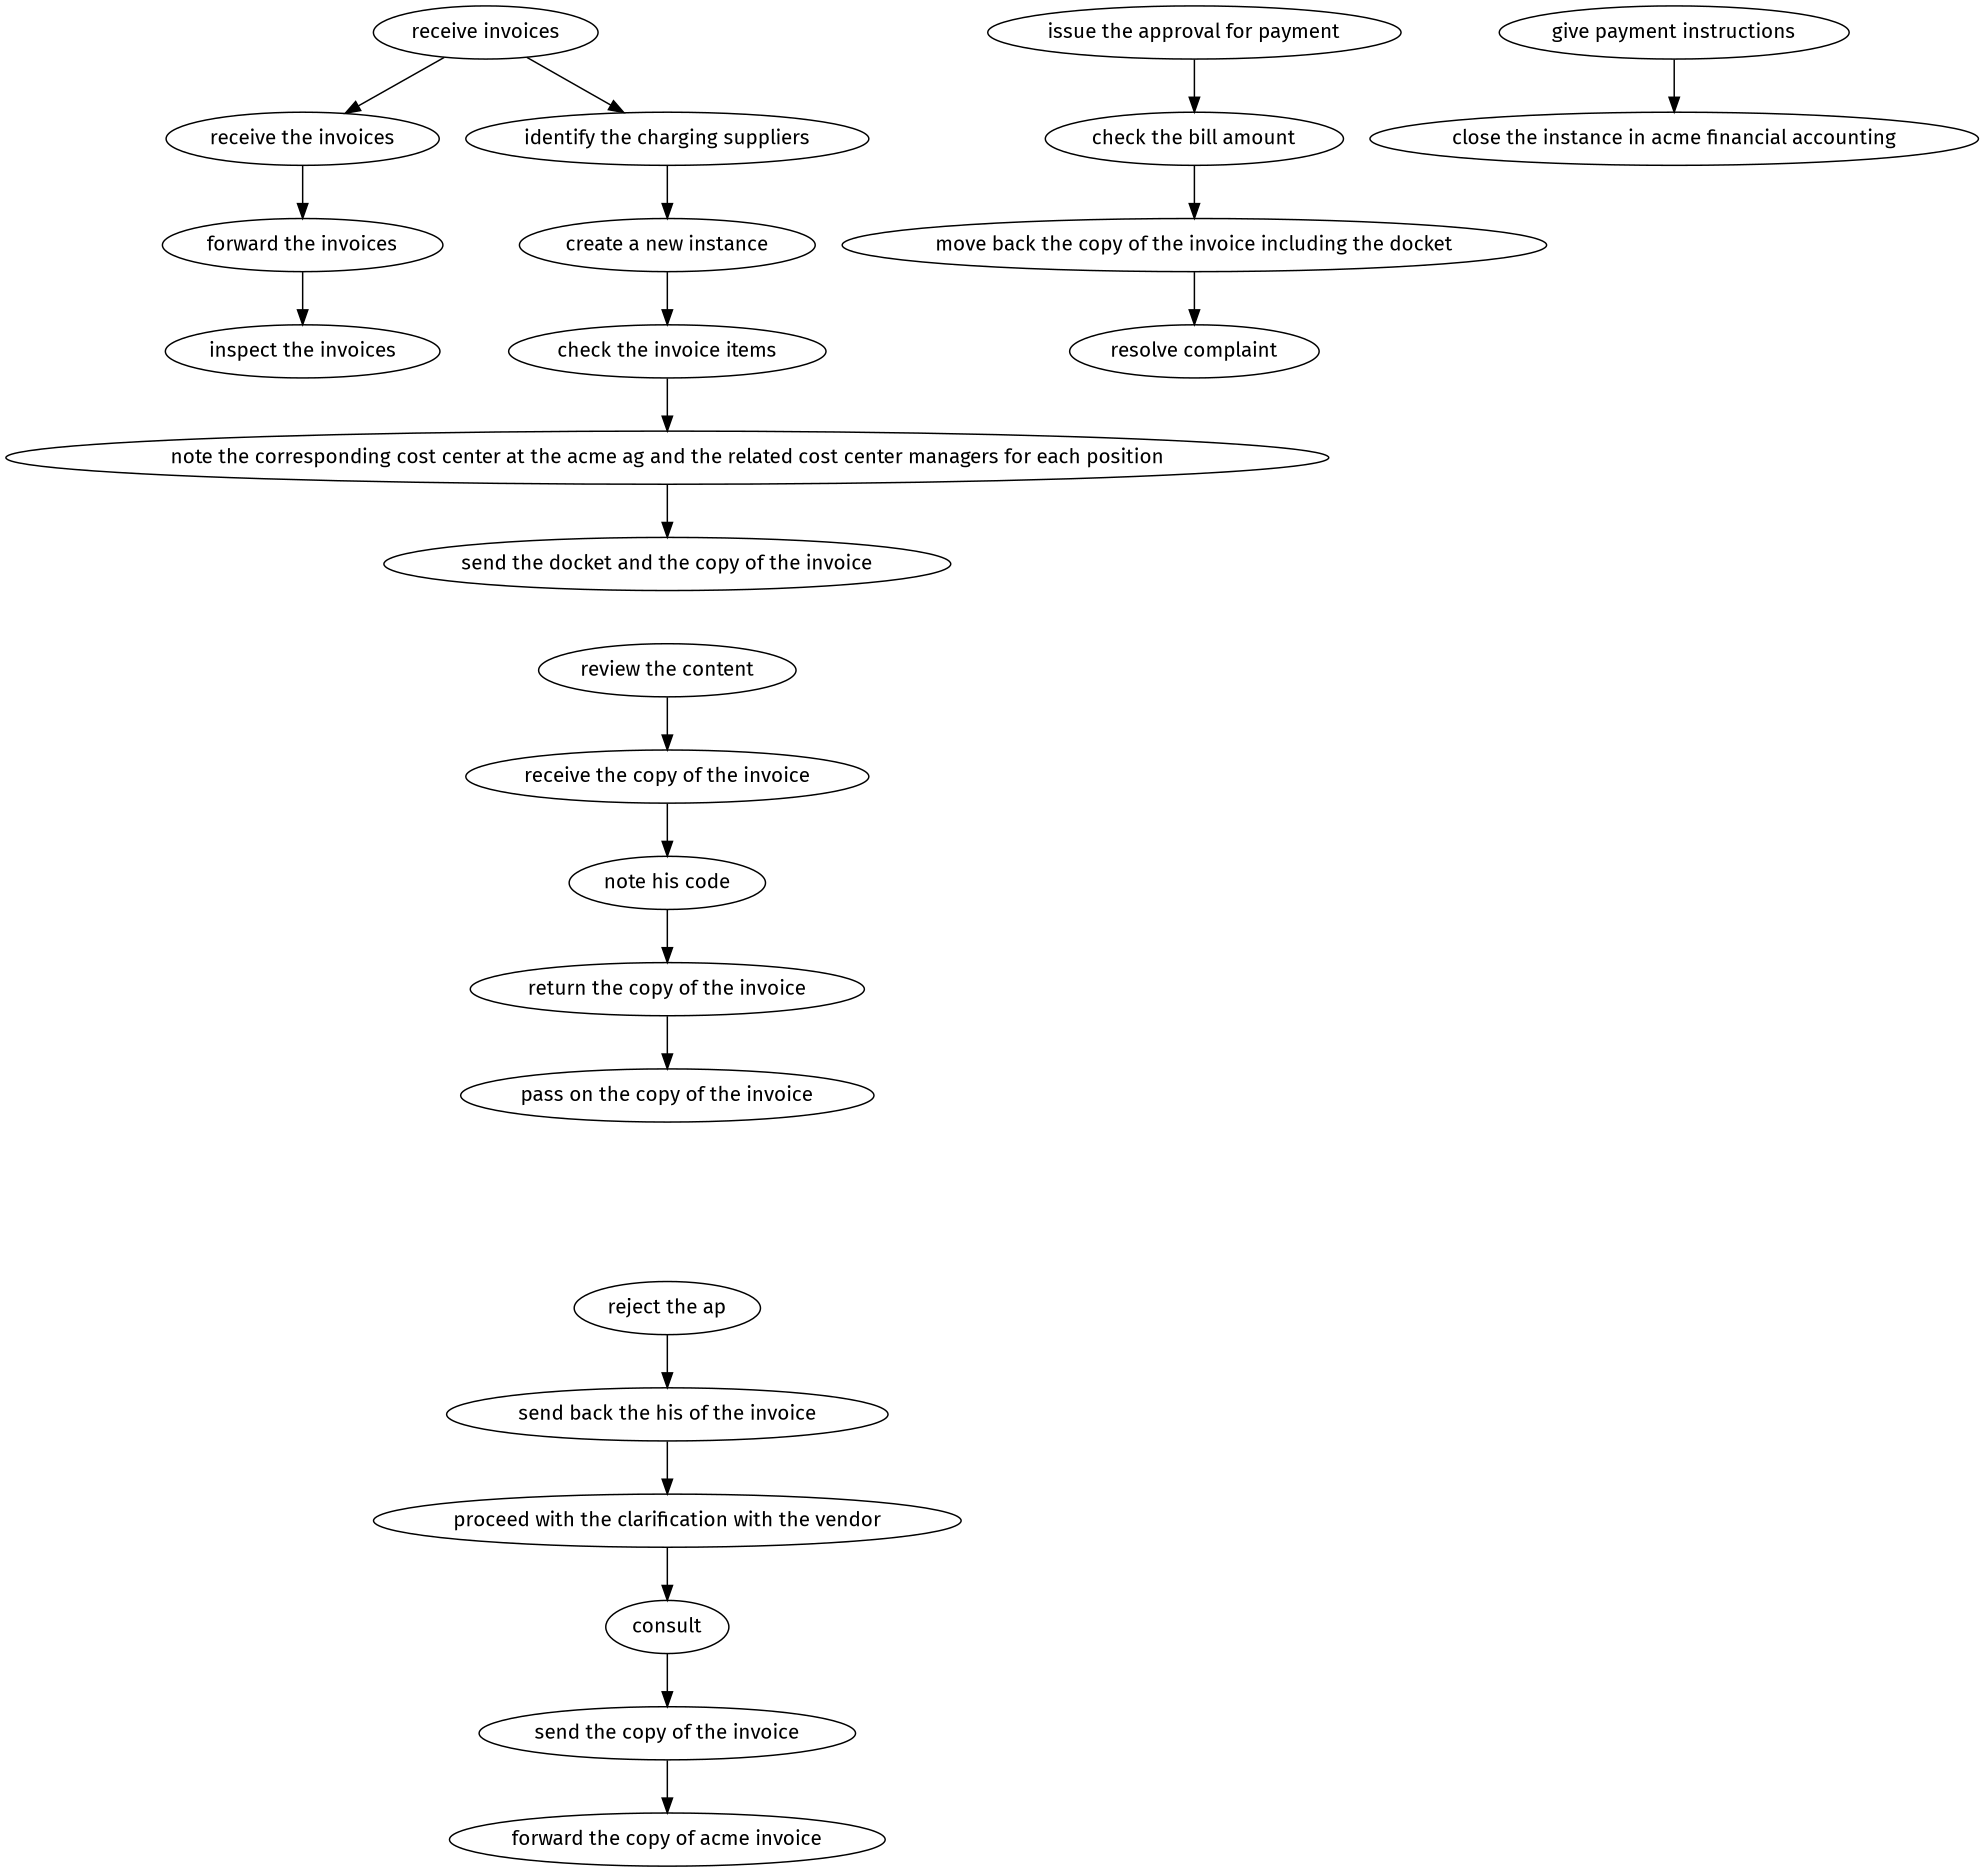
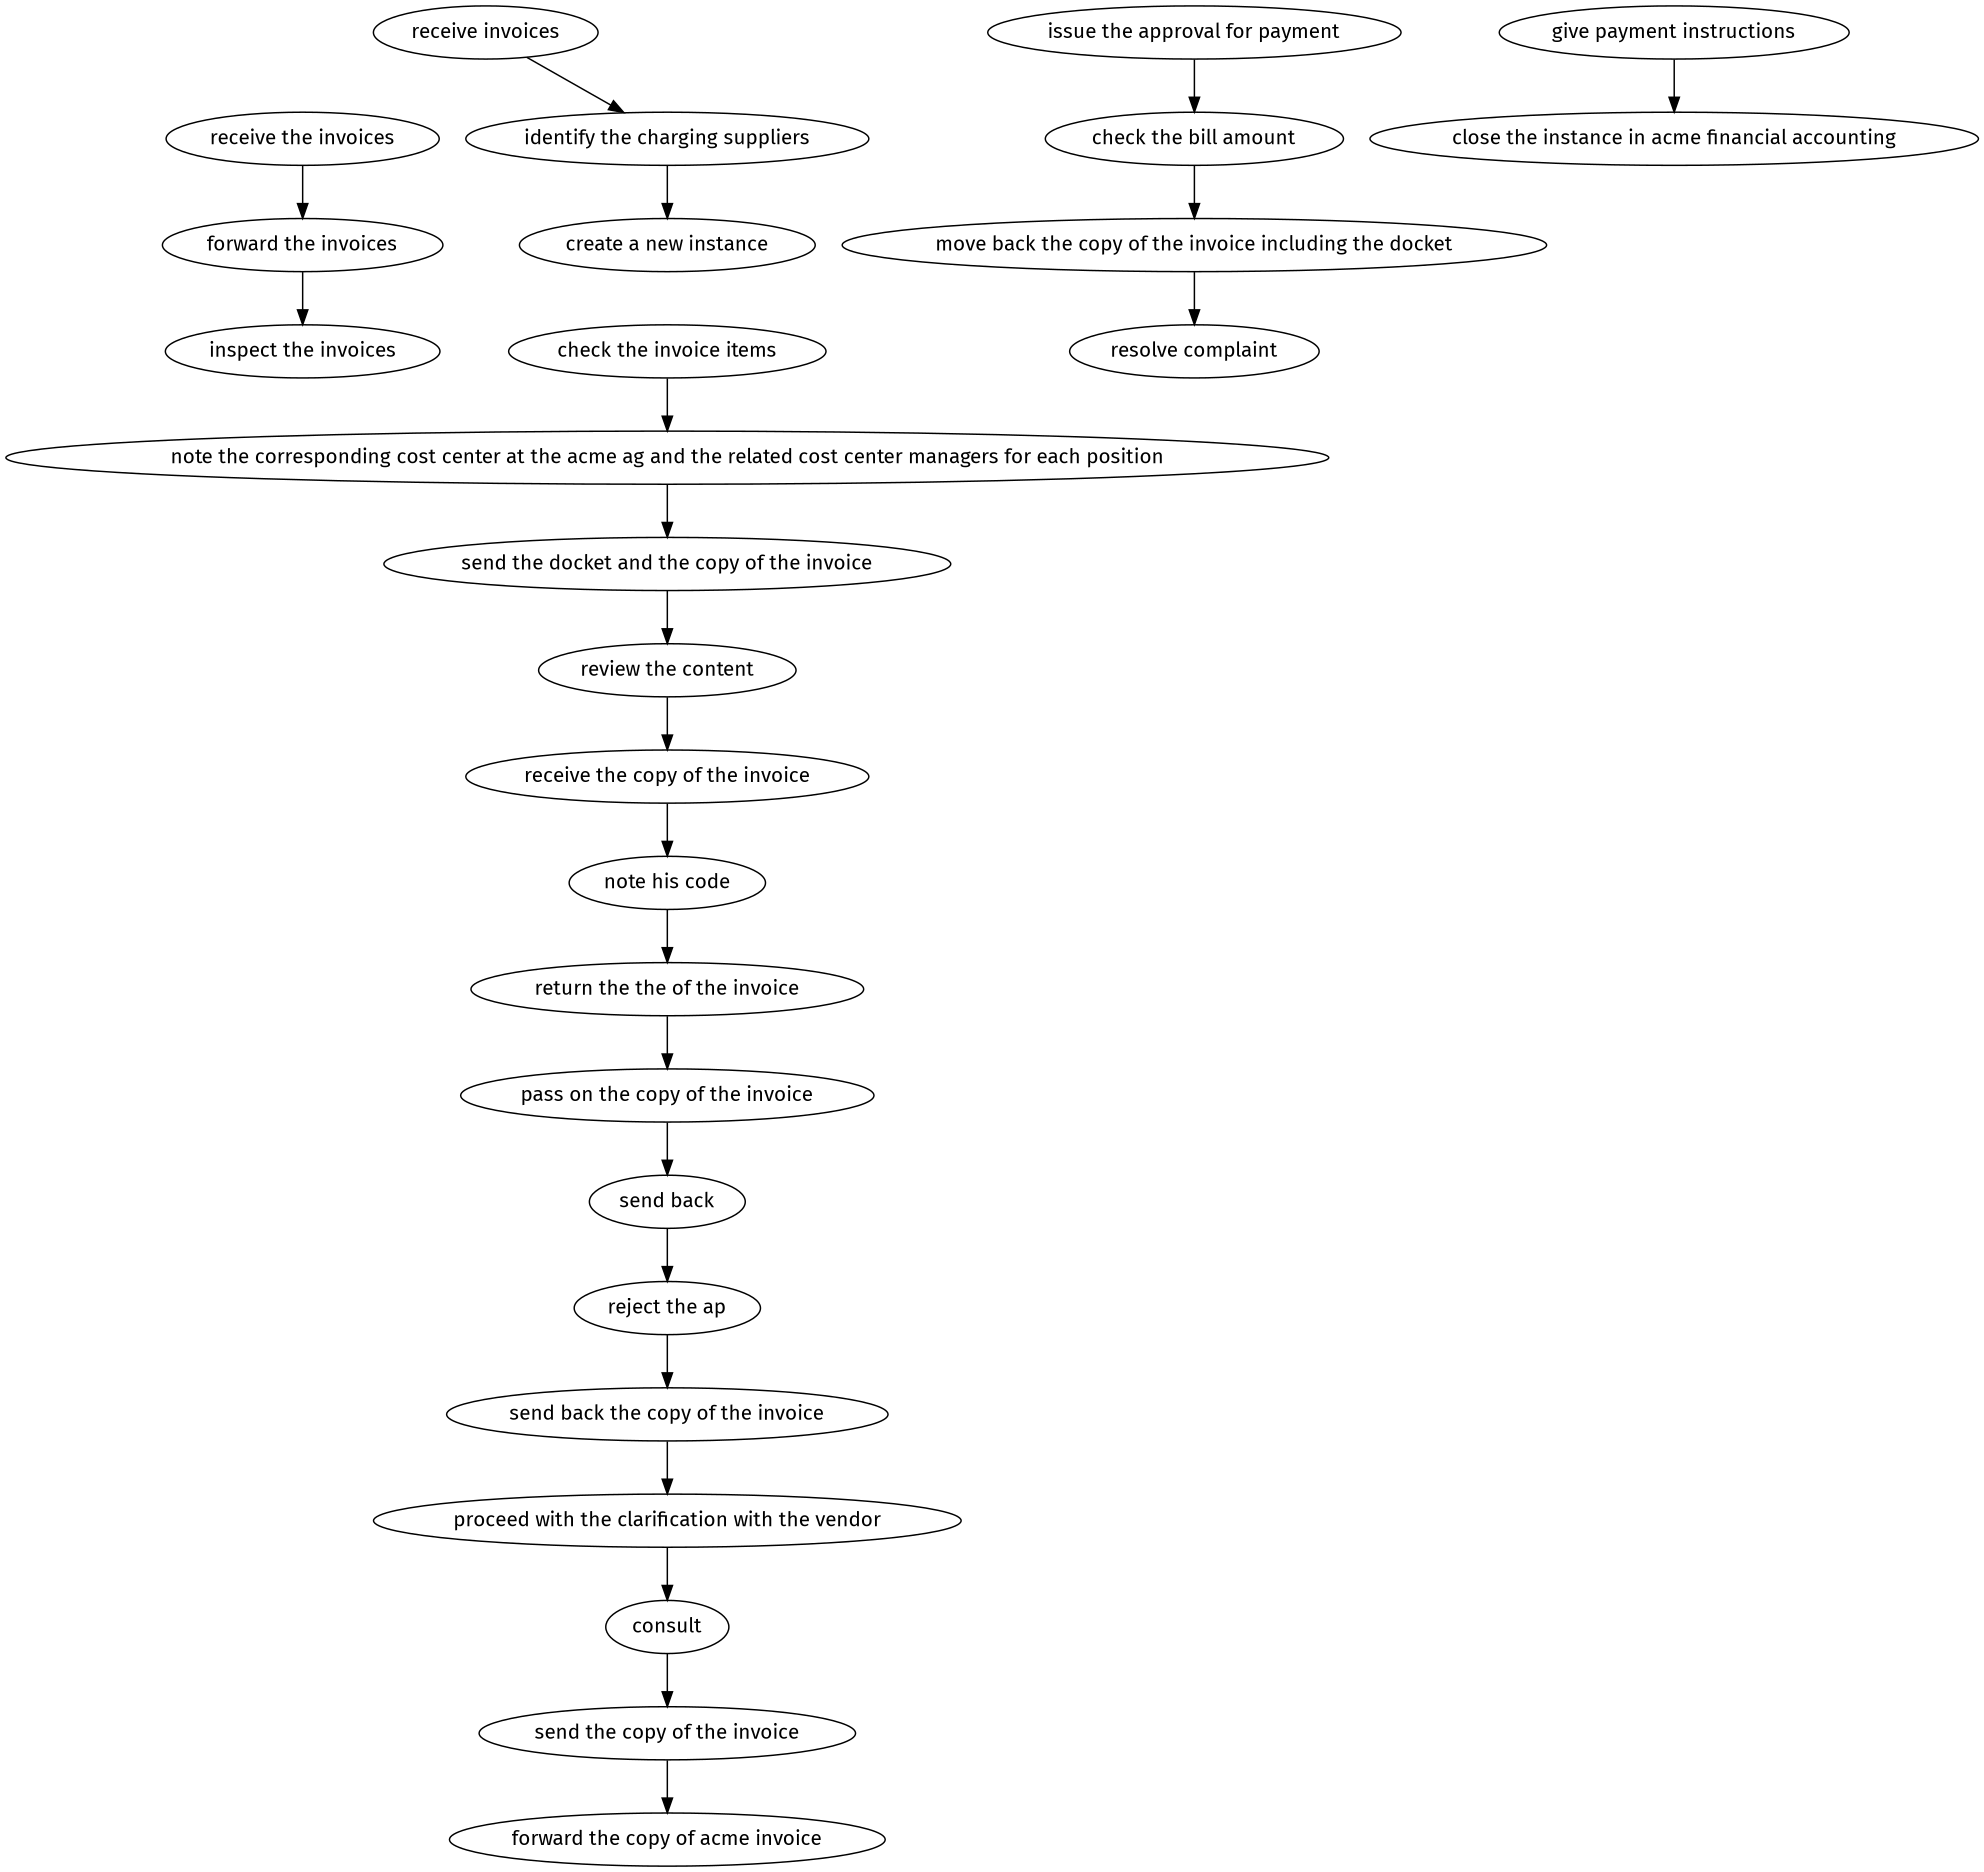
edge "receive invoices" -> "receive the invoices": removed
edge "create a new instance" -> "check the invoice items": removed
edge "send the docket and the copy of the invoice" -> "review the content": added
node "return the copy of the invoice": label "return the copy of the invoice" -> "return the the of the invoice"
node "send back": added
node "send back the his of the invoice": label "send back the his of the invoice" -> "send back the copy of the invoice"
